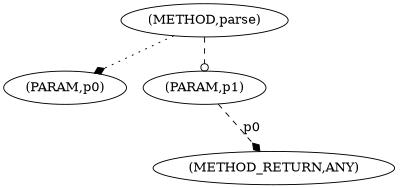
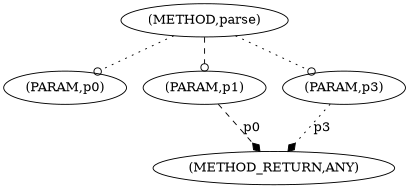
edge "(METHOD,parse)" -> "(PARAM,p0)": arrowhead diamond -> odot
node "(PARAM,p3)": added
